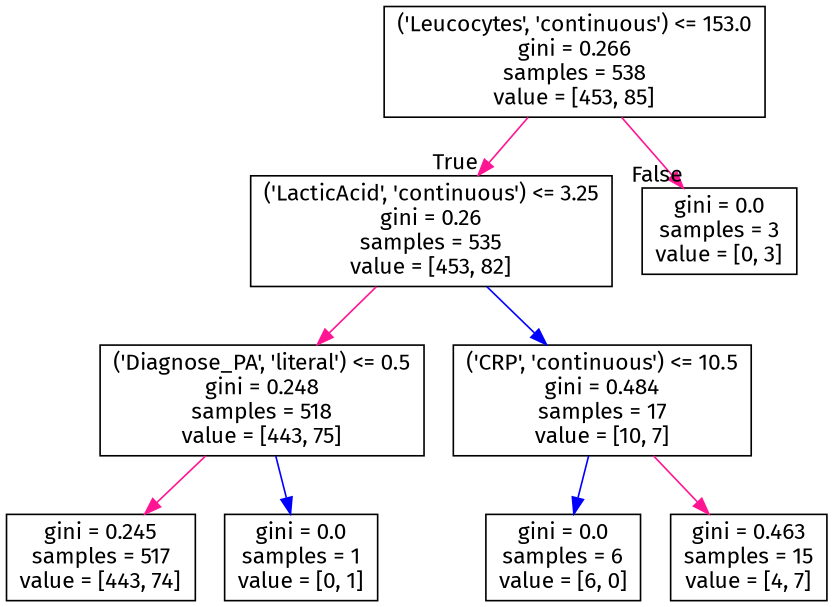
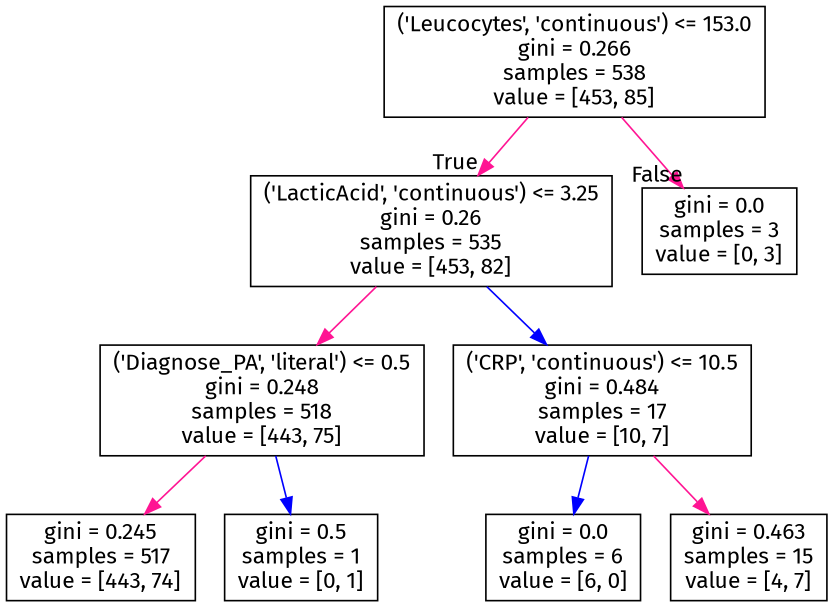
node "gini = 0.0 samples = 1 value = [0, 1]": label "gini = 0.0 samples = 1 value = [0, 1]" -> "gini = 0.5 samples = 1 value = [0, 1]"
